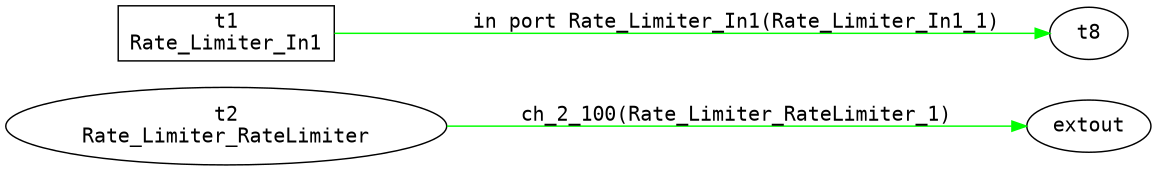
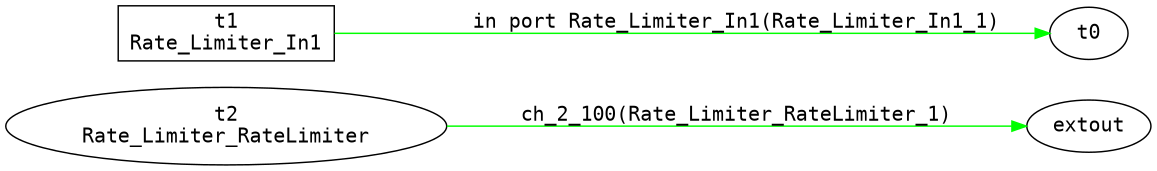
node "t8": label "t8" -> "t0"
